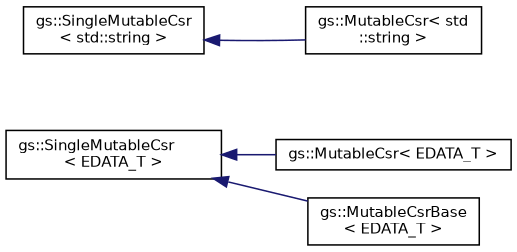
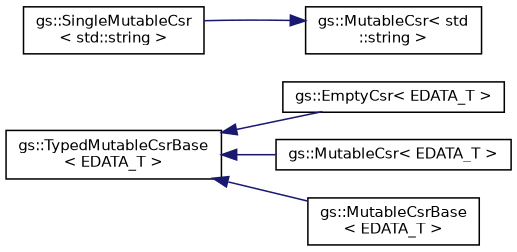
edge "gs::MutableCsr< std ::string >" -> "gs::SingleMutableCsr < std::string >": reversed
node "gs::EmptyCsr< EDATA_T >": added
node "gs::SingleMutableCsr < EDATA_T >": label "gs::SingleMutableCsr < EDATA_T >" -> "gs::TypedMutableCsrBase < EDATA_T >"
